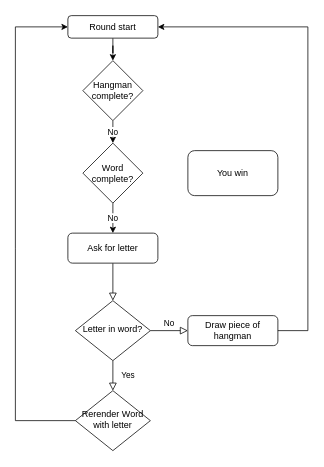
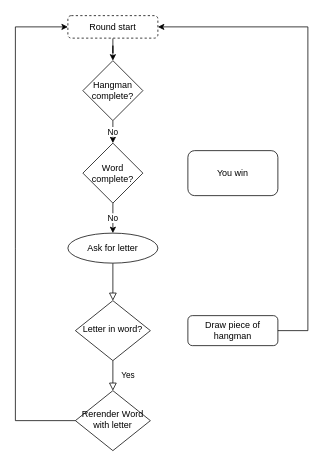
node "Round start": style solid -> dashed
node "Ask for letter": shape rounded rectangle -> ellipse
edge "Letter in word?" -> "Draw piece of hangman": removed, label "No"
